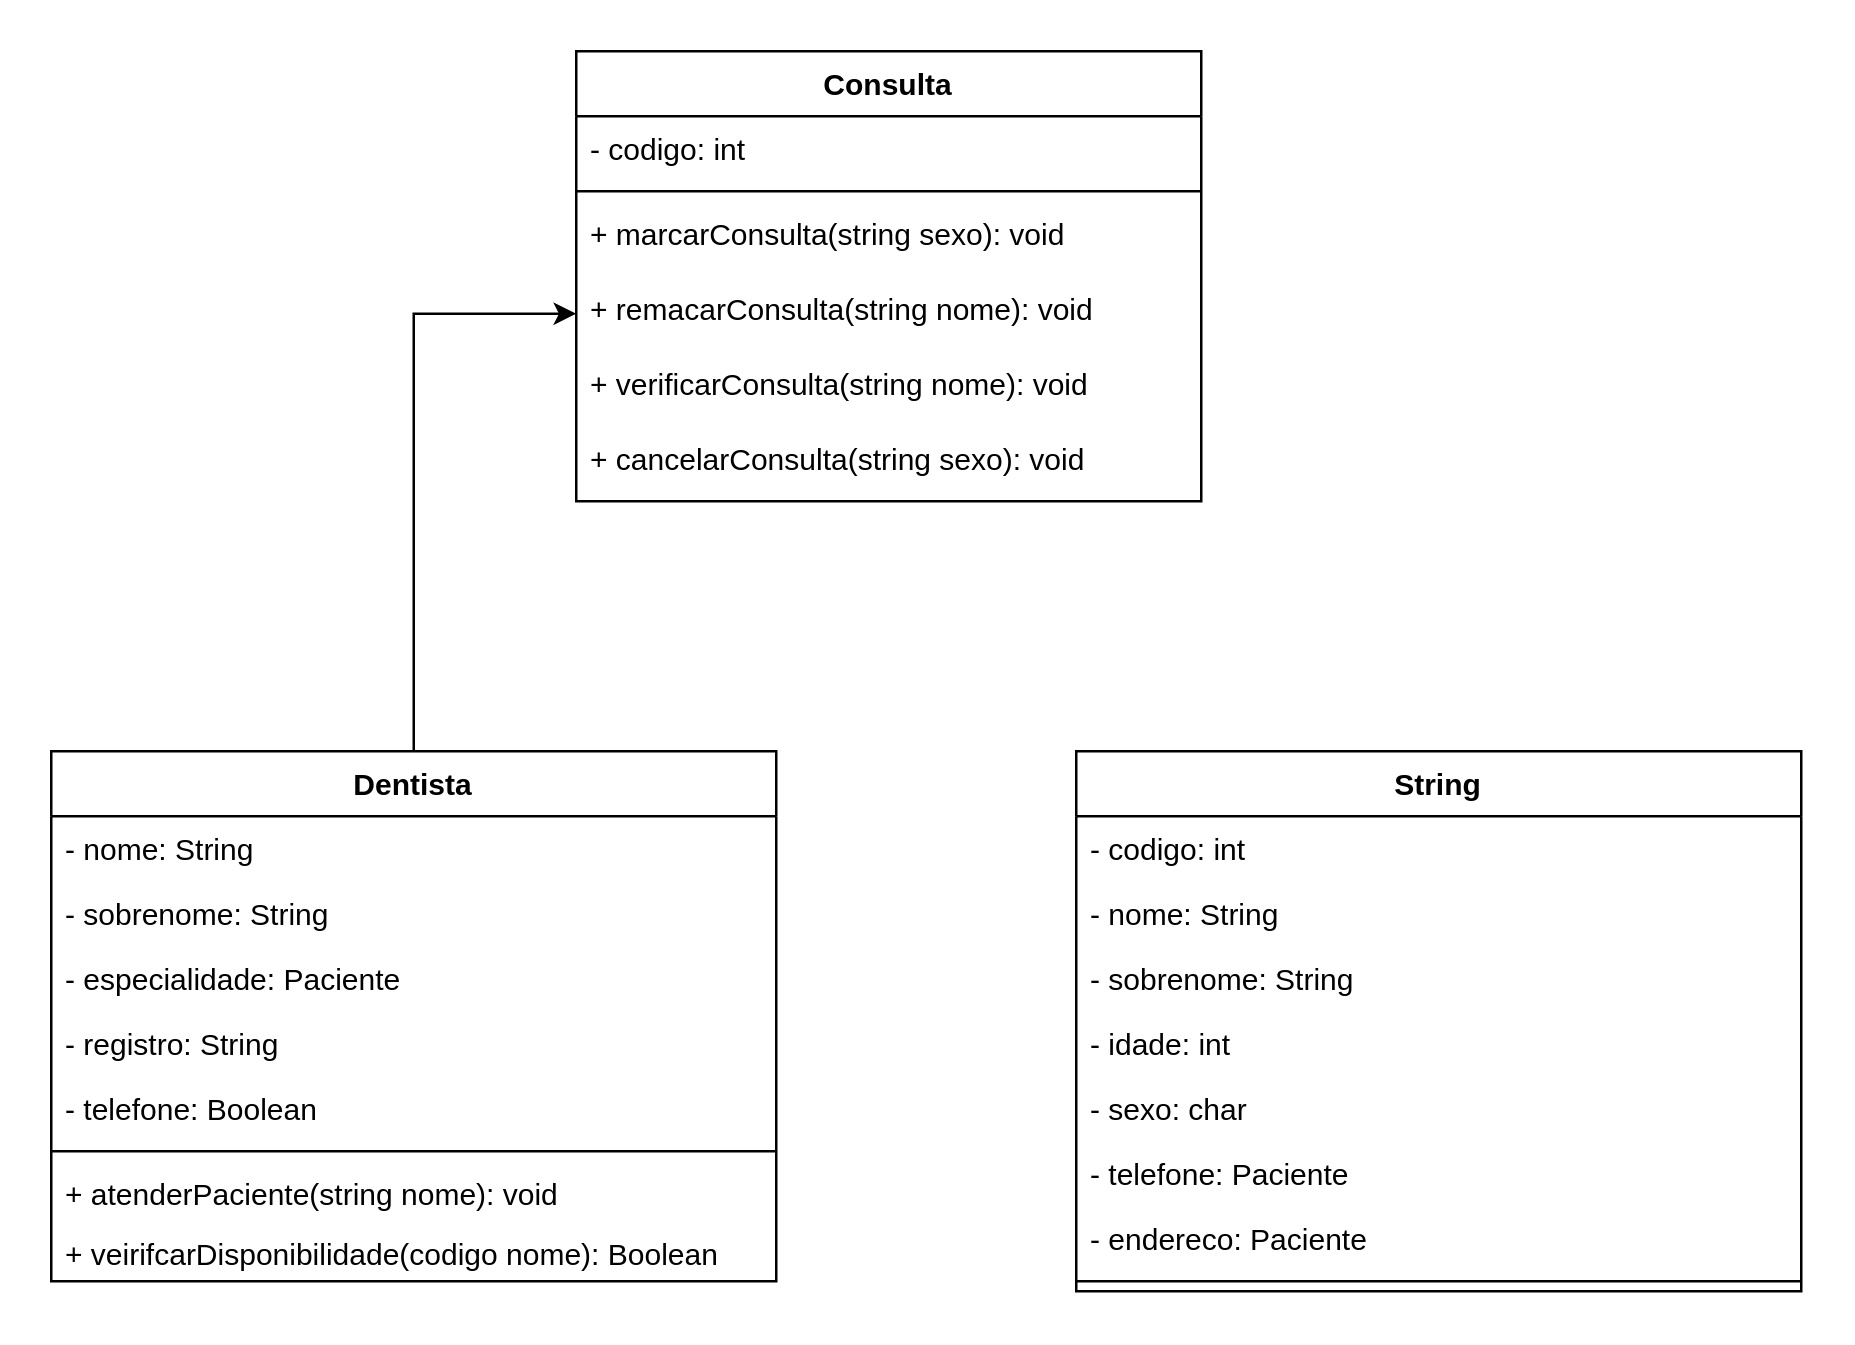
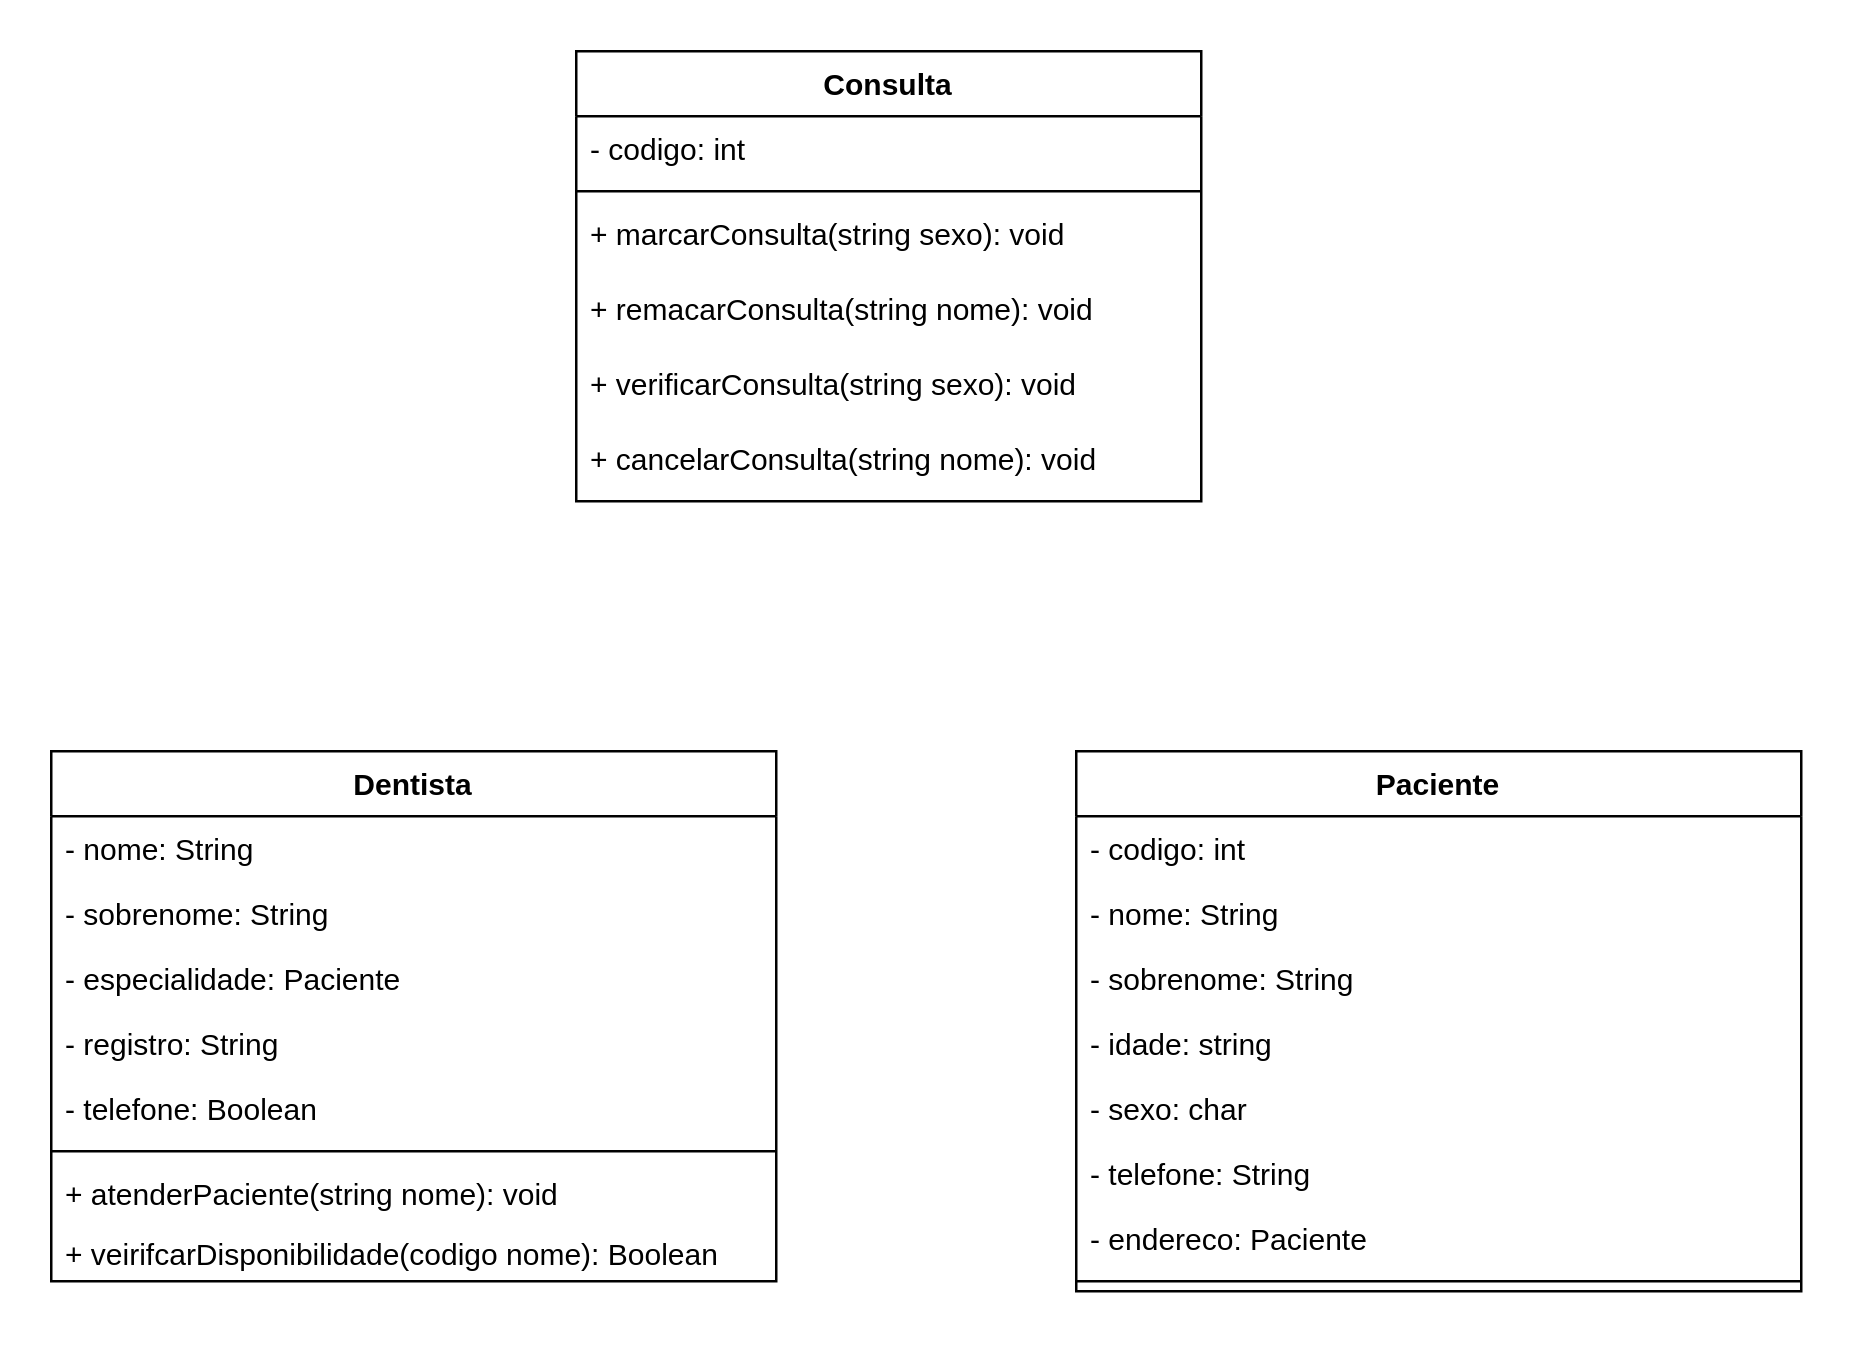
node "+ verificarConsulta(string nome): void": label "+ verificarConsulta(string nome): void" -> "+ verificarConsulta(string sexo): void"
edge "Dentista" -> "+ remacarConsulta(string nome): void": removed
node "+ cancelarConsulta(string sexo): void": label "+ cancelarConsulta(string sexo): void" -> "+ cancelarConsulta(string nome): void"
node "String": label "String" -> "Paciente"
node "- idade: int": label "- idade: int" -> "- idade: string"
node "- telefone: Paciente": label "- telefone: Paciente" -> "- telefone: String"
